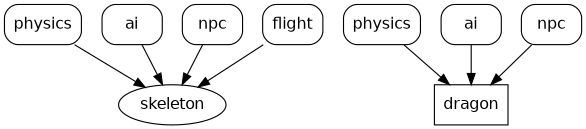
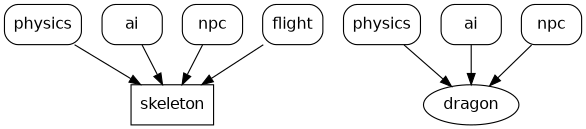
node "skeleton": shape ellipse -> box
node "dragon": shape box -> ellipse
